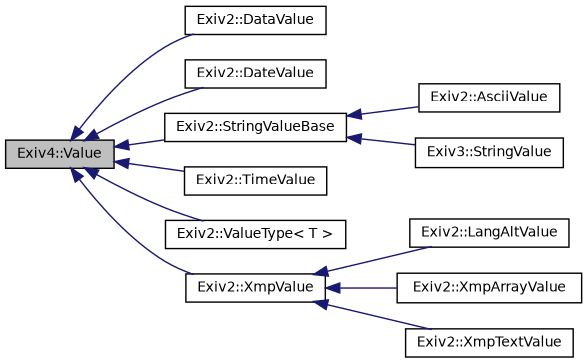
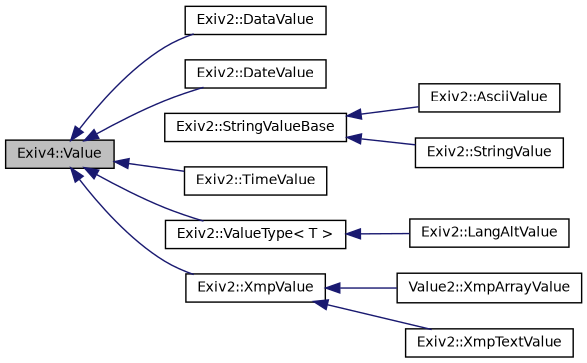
edge "Exiv2::StringValueBase" -> "Exiv4::Value": removed
node "Exiv3::StringValue": label "Exiv3::StringValue" -> "Exiv2::StringValue"
edge "Exiv2::LangAltValue" -> "Exiv2::XmpValue": now "Exiv2::LangAltValue" -> "Exiv2::ValueType< T >"
node "Exiv2::XmpArrayValue": label "Exiv2::XmpArrayValue" -> "Value2::XmpArrayValue"
